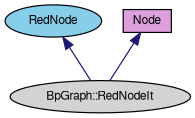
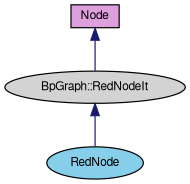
edge "BpGraph::RedNodeIt" -> "RedNode": reversed
